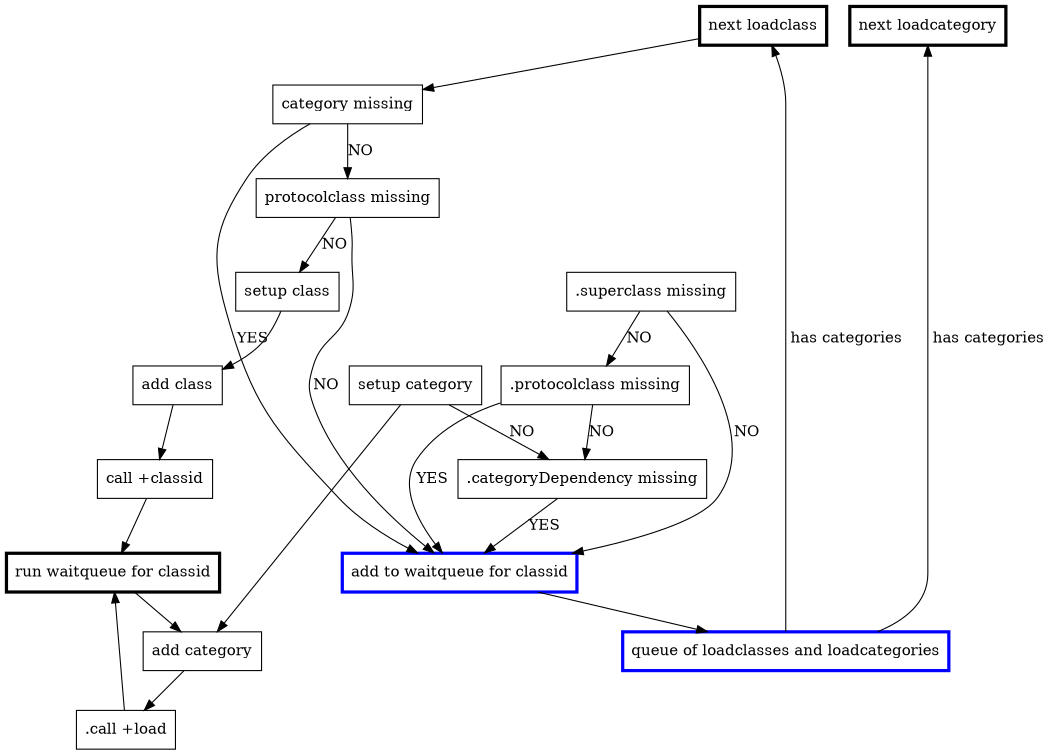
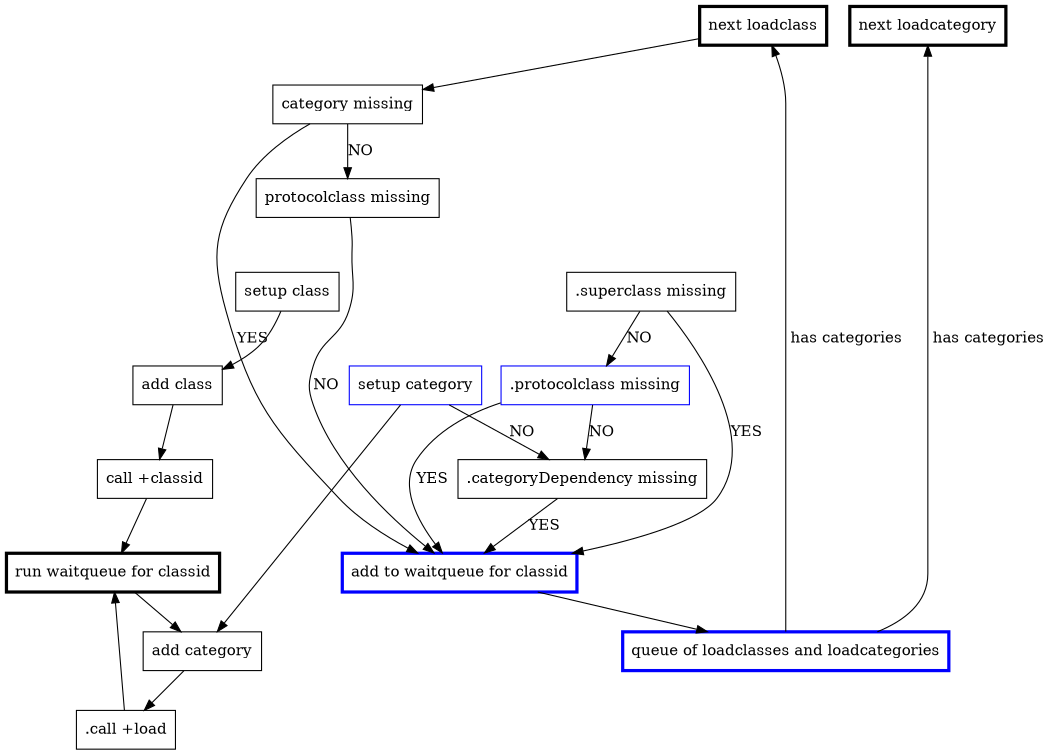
edge "protocolclass missing" -> "setup class": removed, label "NO"
node "setup category": color black -> blue
node ".protocolclass missing": color black -> blue
edge ".superclass missing" -> "add to waitqueue for classid": label "NO" -> "YES"
